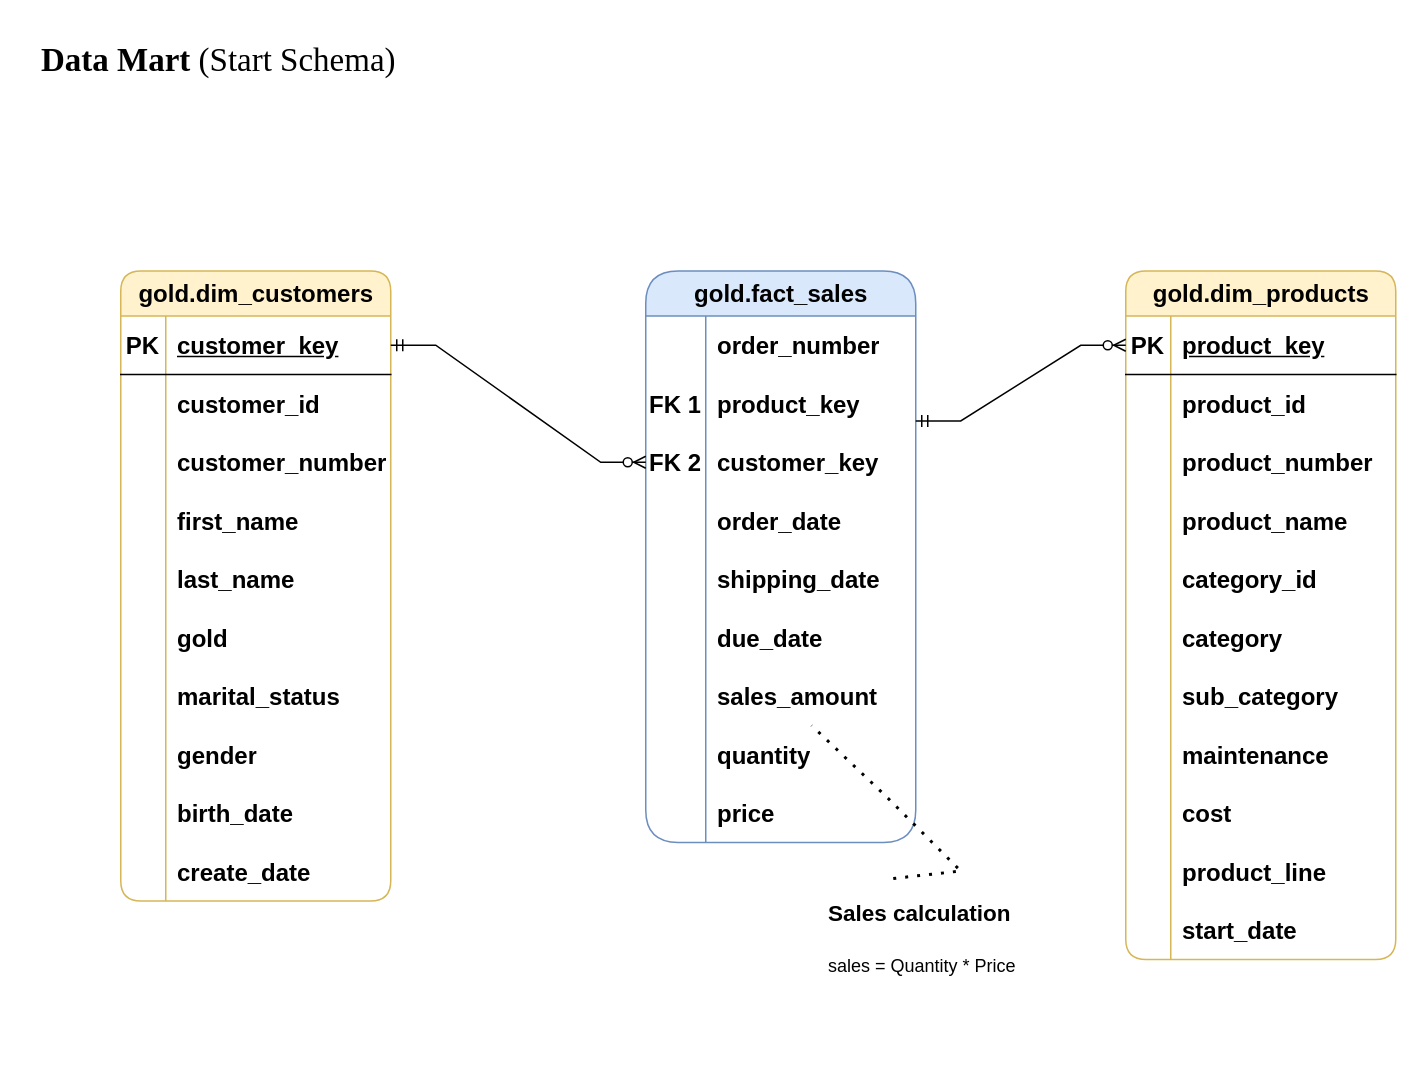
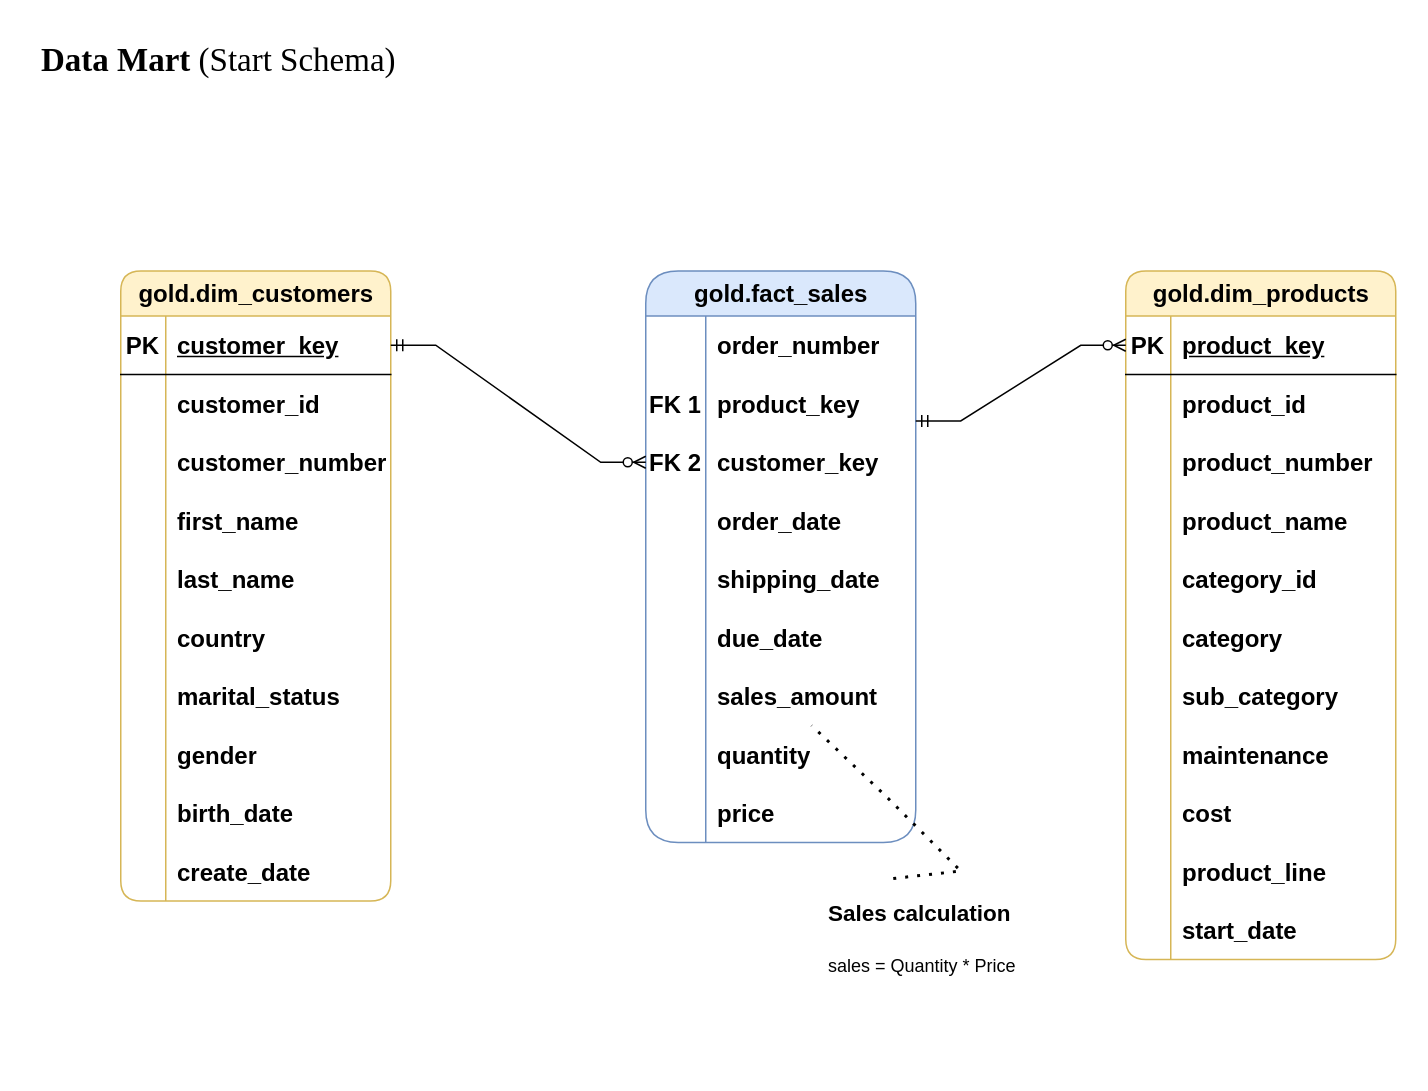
node "gold": label "gold" -> "country"
